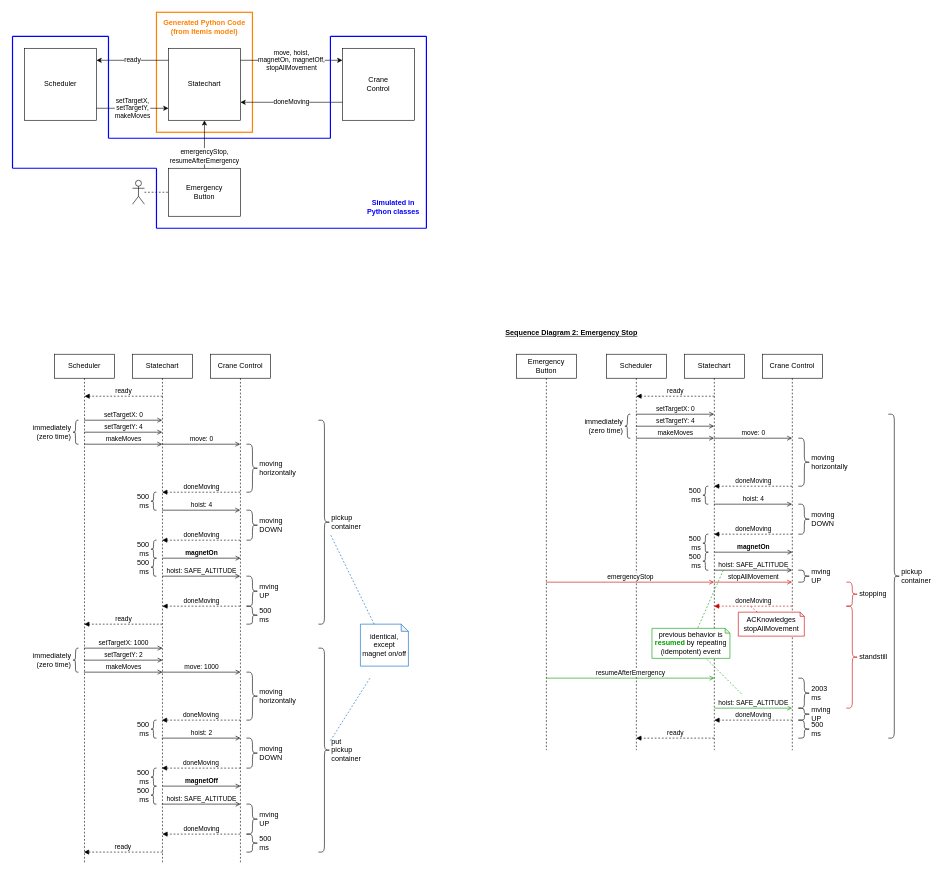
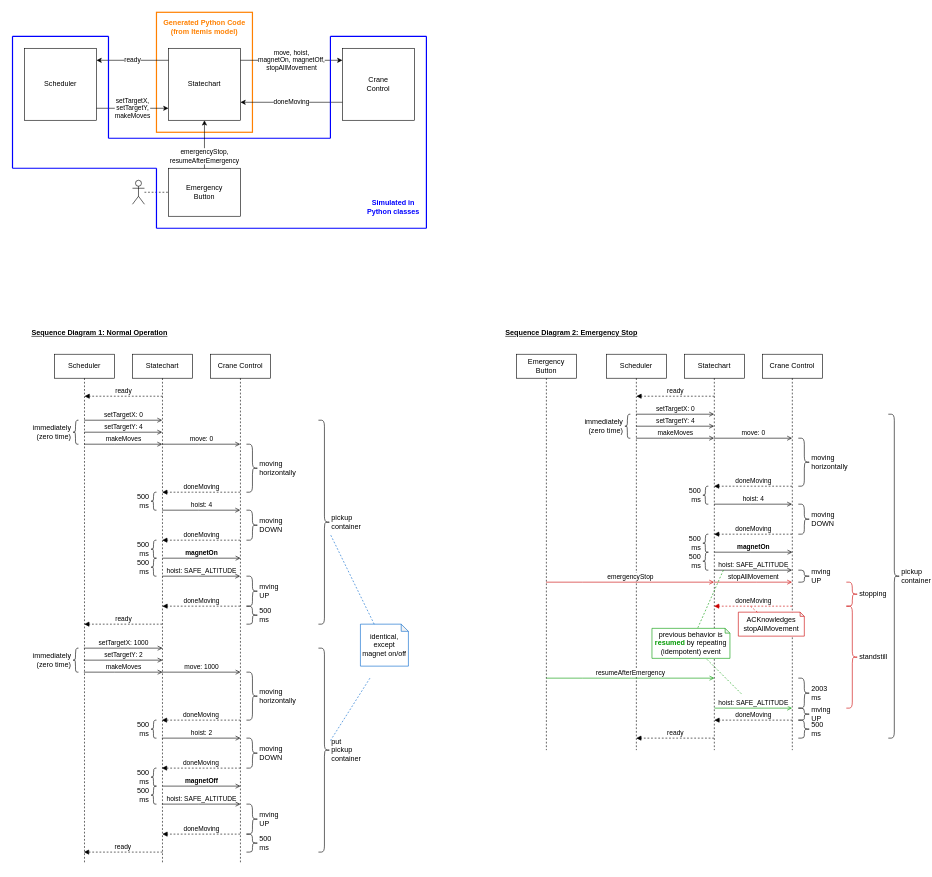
node "Sequence Diagram 1: Normal Operation": added
